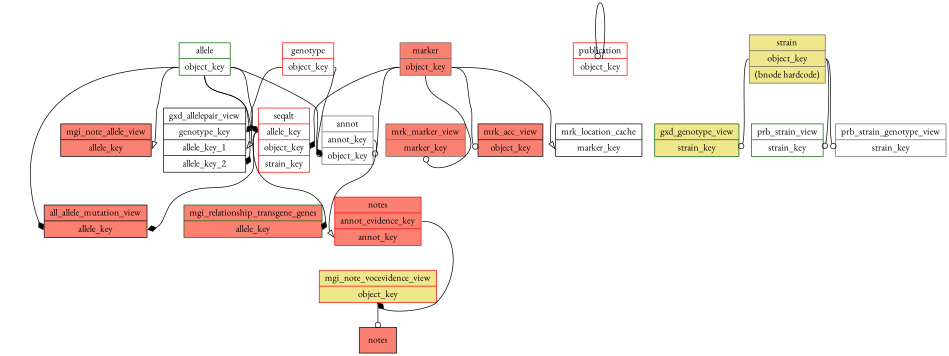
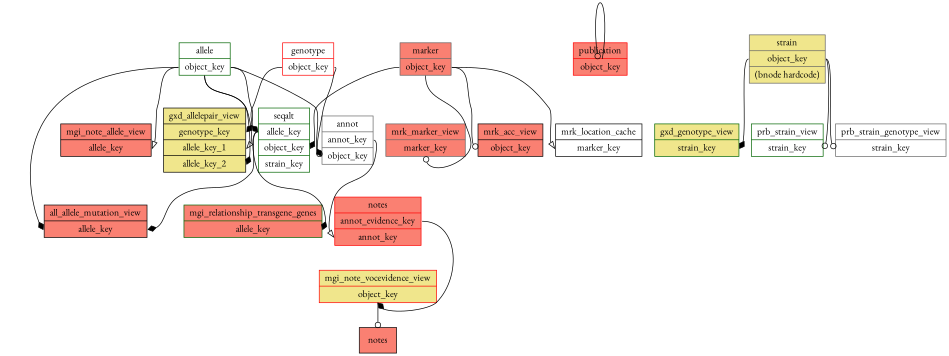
node "publication": fillcolor white -> salmon
edge "strain" -> "gxd_genotype_view": arrowhead odot -> diamond
edge "marker" -> "annot": removed
node "gxd_allelepair_view": fillcolor white -> khaki
node "seqalt": color red -> darkgreen
